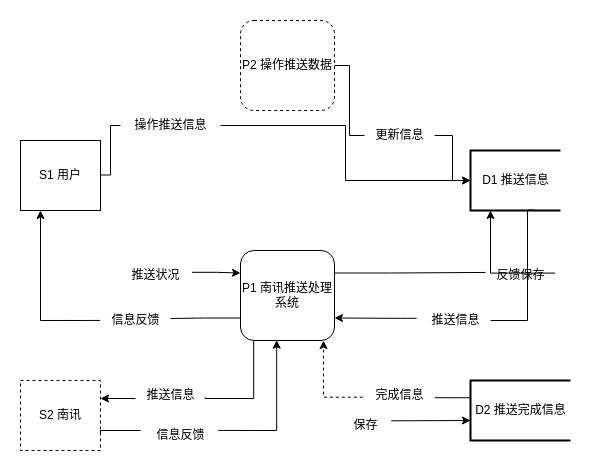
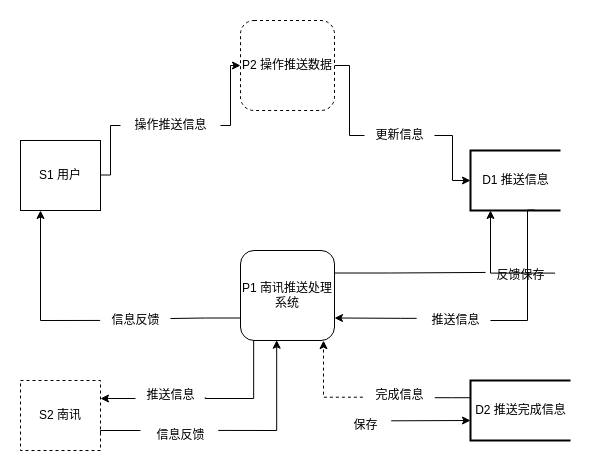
edge "操作推送信息" -> "D1 推送信息": now "操作推送信息" -> "P2 操作推送数据"
edge "推送状况" -> "P1 南讯推送处理系统": removed
node "推送状况": removed
